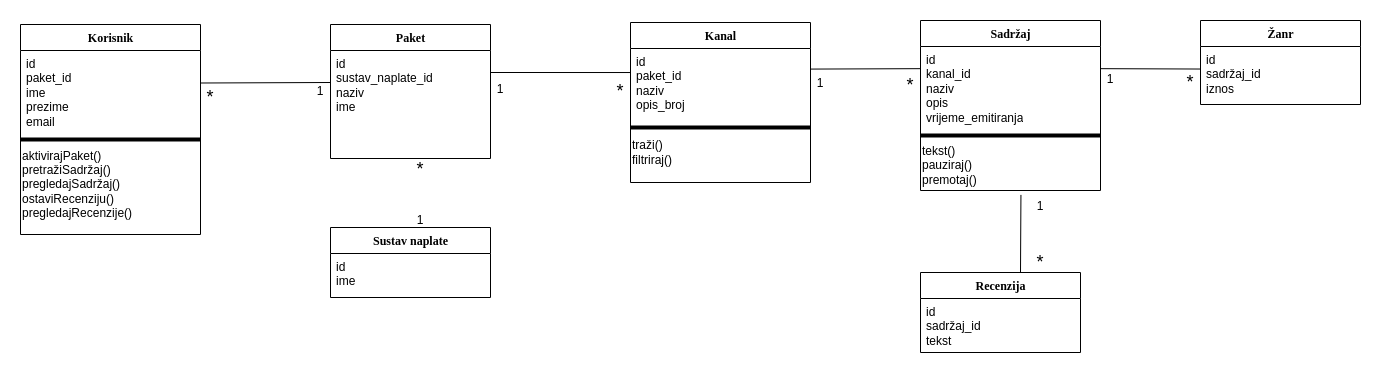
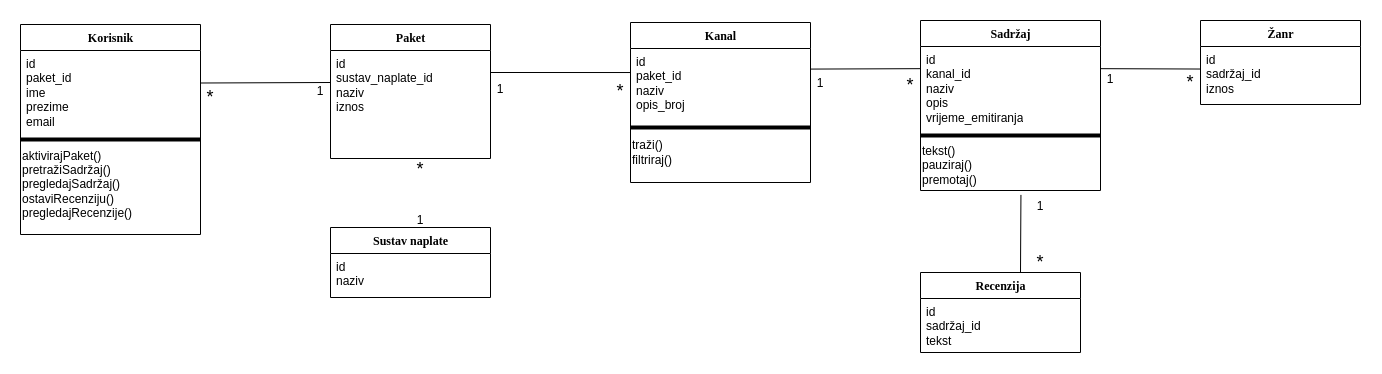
node "id sustav_naplate_id naziv ime": label "id sustav_naplate_id naziv ime" -> "id sustav_naplate_id naziv iznos"
node "id ime": label "id ime" -> "id naziv"
